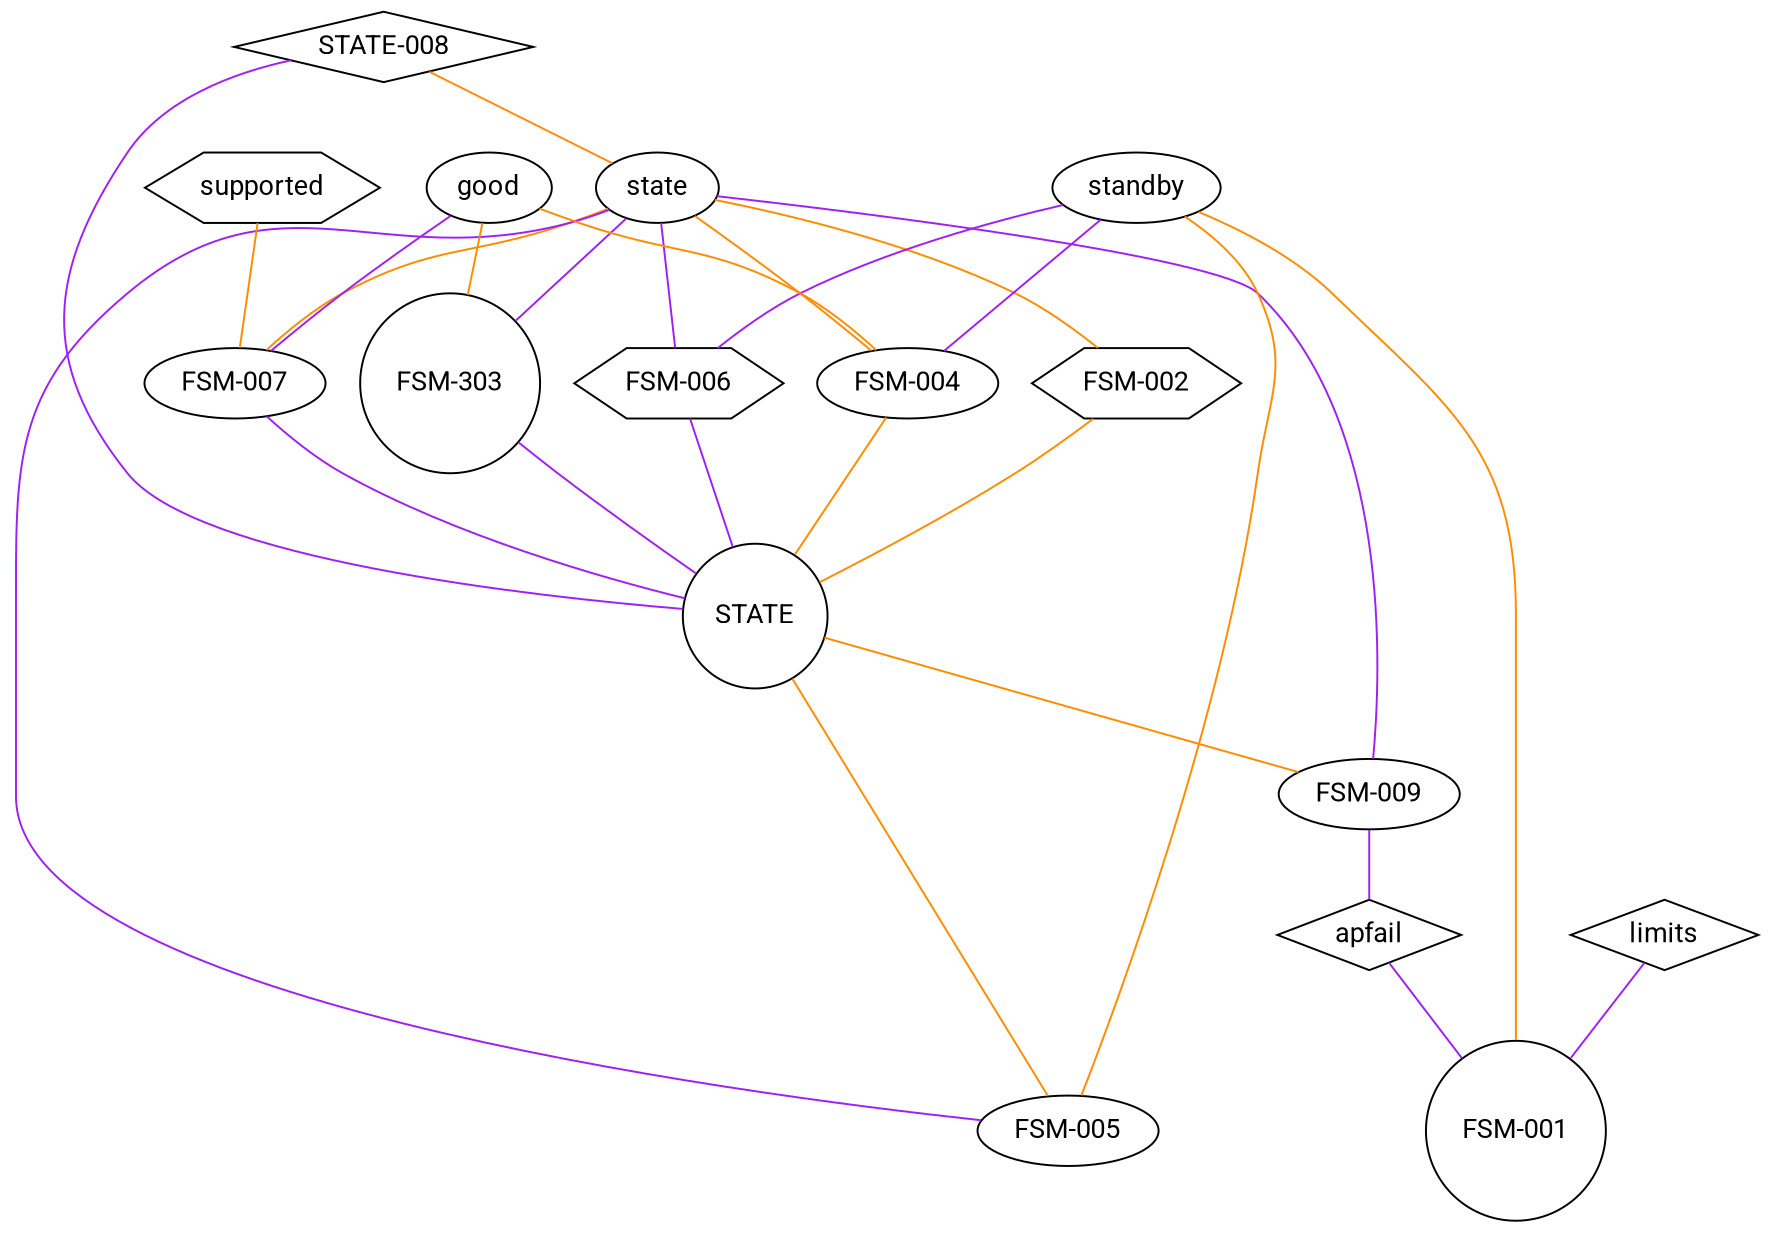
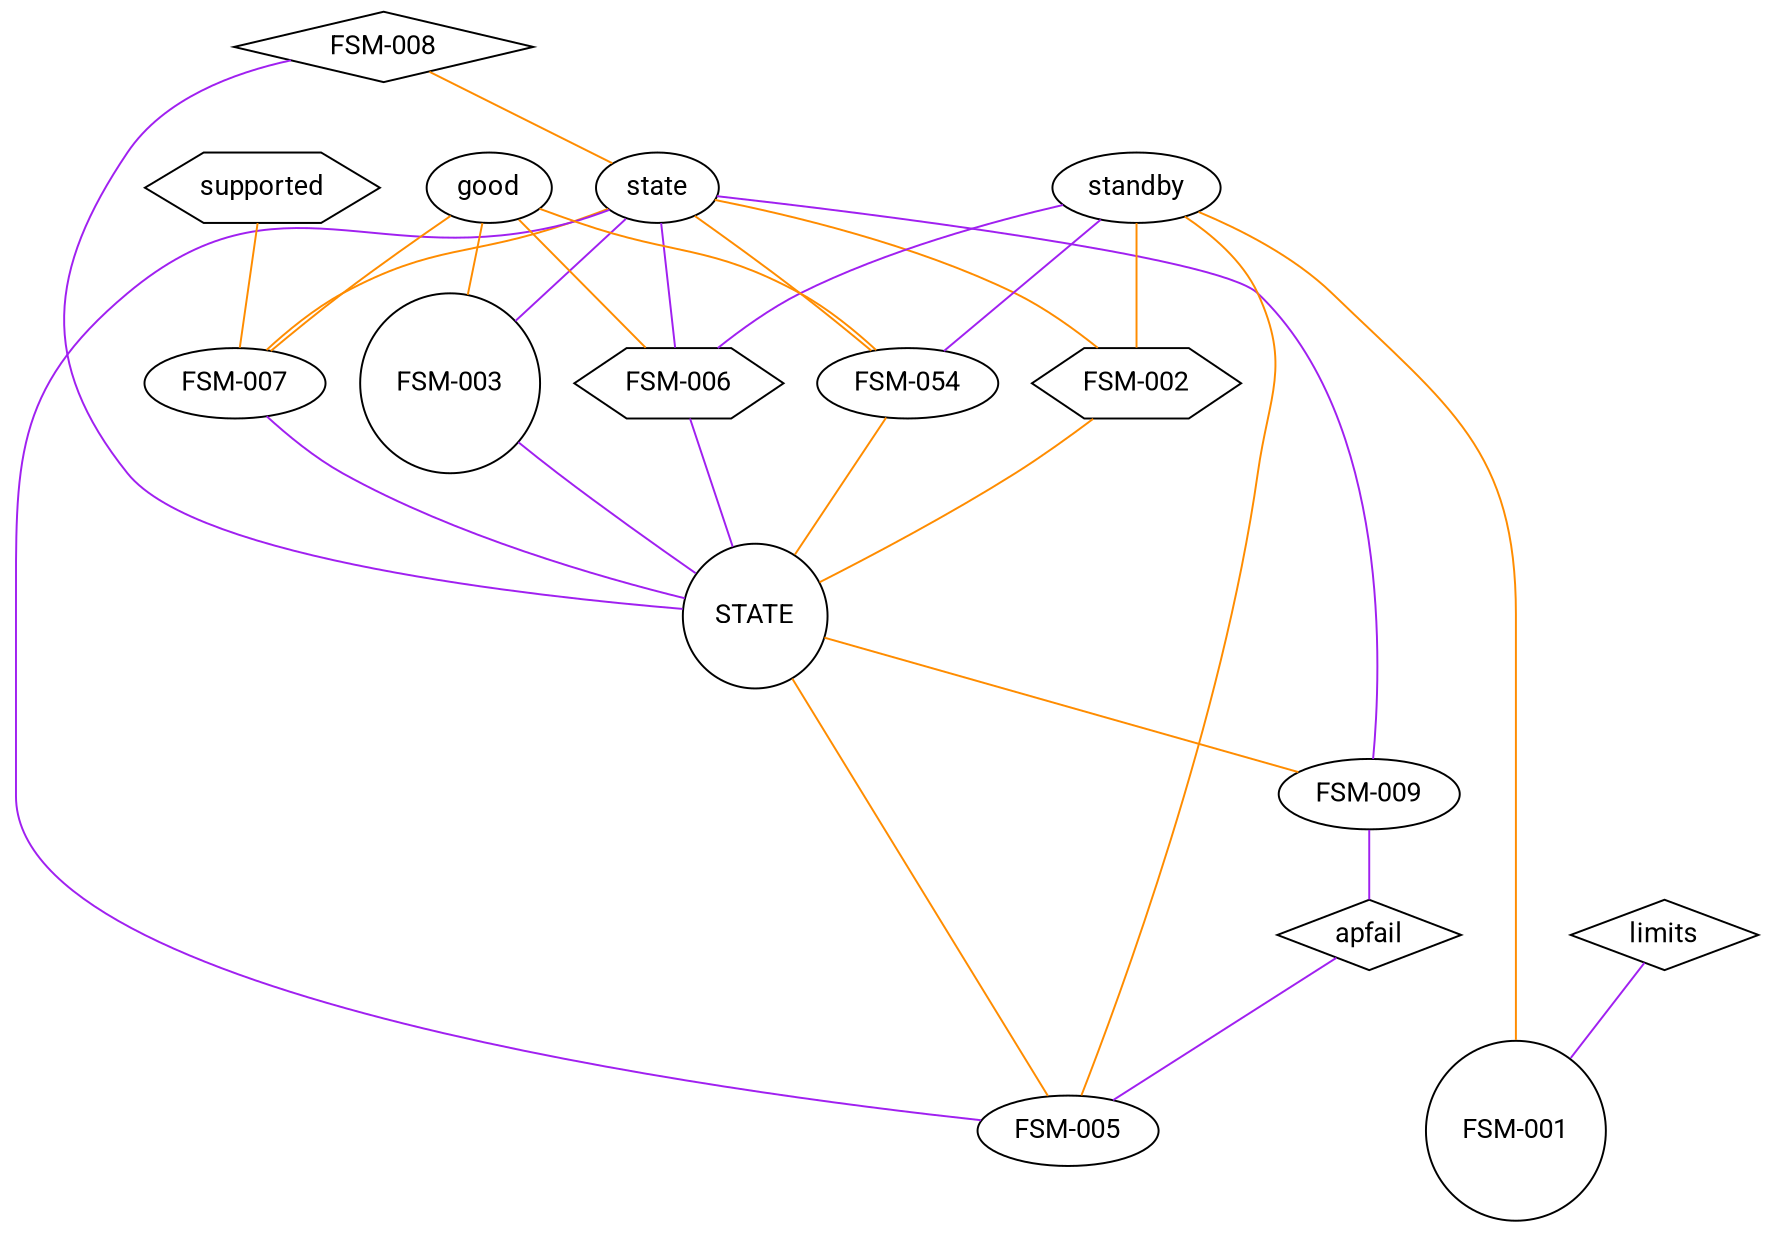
node "STATE-008": label "STATE-008" -> "FSM-008"
edge "good" -- "FSM-007": color purple -> darkorange
edge "good" -- "FSM-006": added
edge "standby" -- "FSM-002": added
node "FSM-303": label "FSM-303" -> "FSM-003"
node "FSM-004": label "FSM-004" -> "FSM-054"
edge "apfail" -- "FSM-001": now "apfail" -- "FSM-005"
